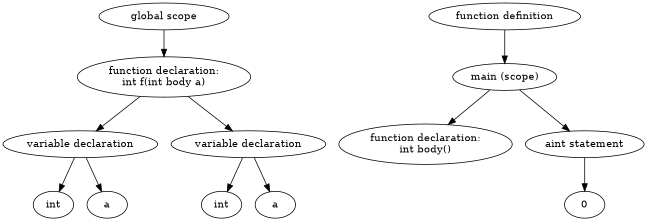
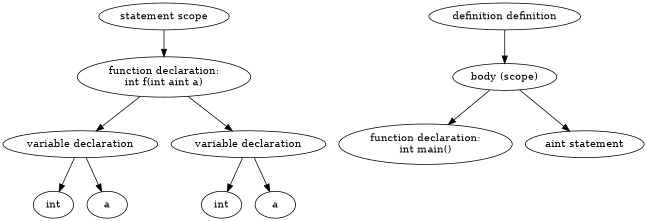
node "global scope": label "global scope" -> "statement scope"
node "function definition": label "function definition" -> "definition definition"
node "function declaration: int f(int body a)": label "function declaration: int f(int body a)" -> "function declaration: int f(int aint a)"
node "main (scope)": label "main (scope)" -> "body (scope)"
node "function declaration: int body()": label "function declaration: int body()" -> "function declaration: int main()"
node "0": removed
